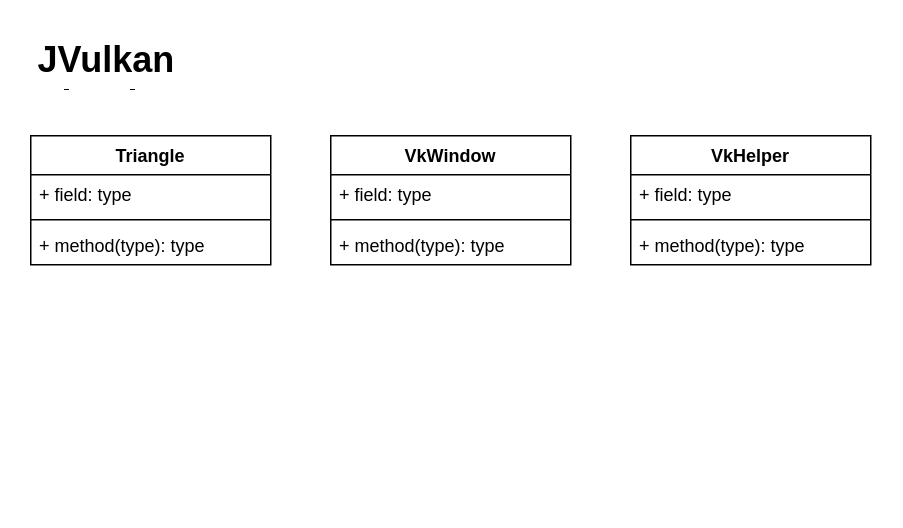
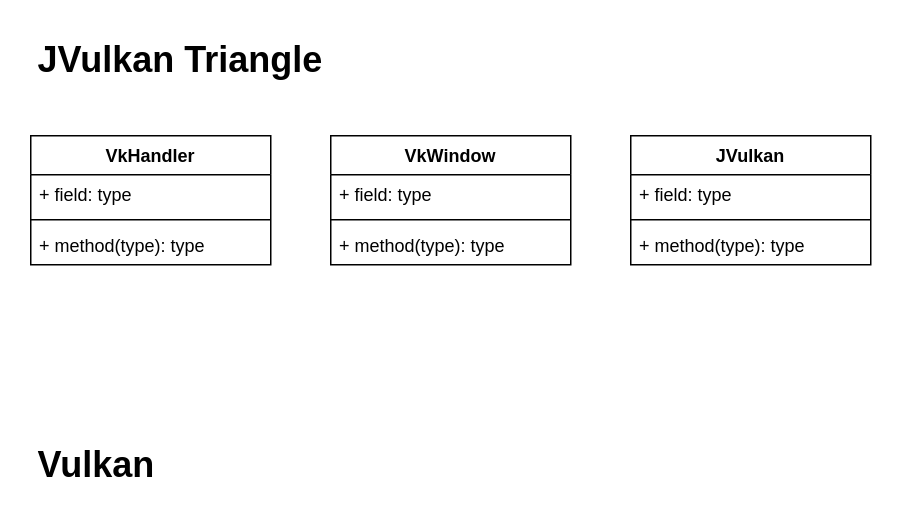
node "JVulkan VkHelper": label "JVulkan VkHelper" -> "JVulkan Triangle"
node "Triangle": label "Triangle" -> "VkHandler"
node "VkHelper": label "VkHelper" -> "JVulkan"
node "Vulkan": added
